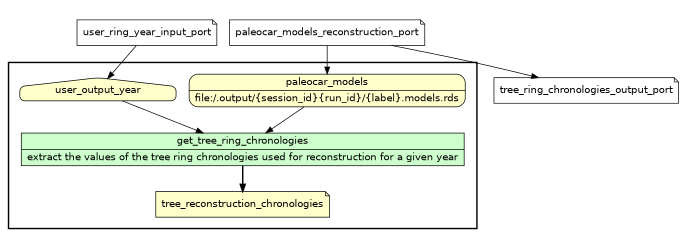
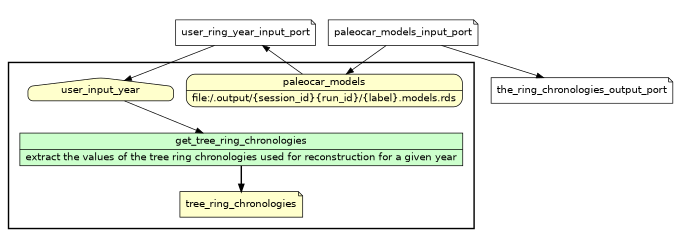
node "paleocar_models_reconstruction_port": label "paleocar_models_reconstruction_port" -> "paleocar_models_input_port"
node "user_output_year": label "user_output_year" -> "user_input_year"
node "tree_ring_chronologies_output_port": label "tree_ring_chronologies_output_port" -> "the_ring_chronologies_output_port"
edge "paleocar_models" -> "get_tree_ring_chronologies": now "paleocar_models" -> "user_ring_year_input_port"
node "tree_reconstruction_chronologies": label "tree_reconstruction_chronologies" -> "tree_ring_chronologies"
